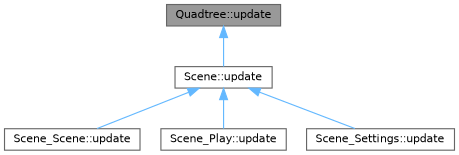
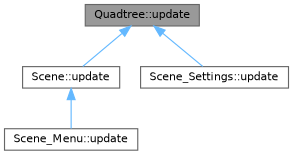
edge "Scene_Settings::update" -> "Scene::update": now "Scene_Settings::update" -> "Quadtree::update"
node "Scene_Scene::update": label "Scene_Scene::update" -> "Scene_Menu::update"
node "Scene_Play::update": removed
